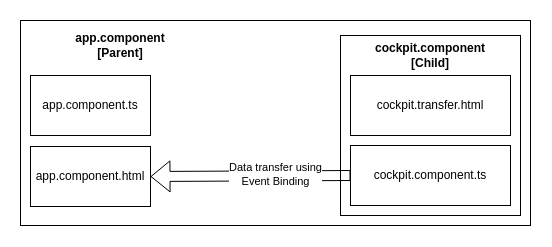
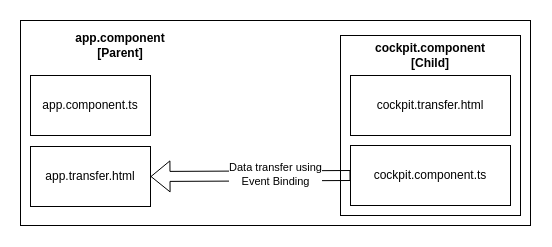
node "app.component.html": label "app.component.html" -> "app.transfer.html"
